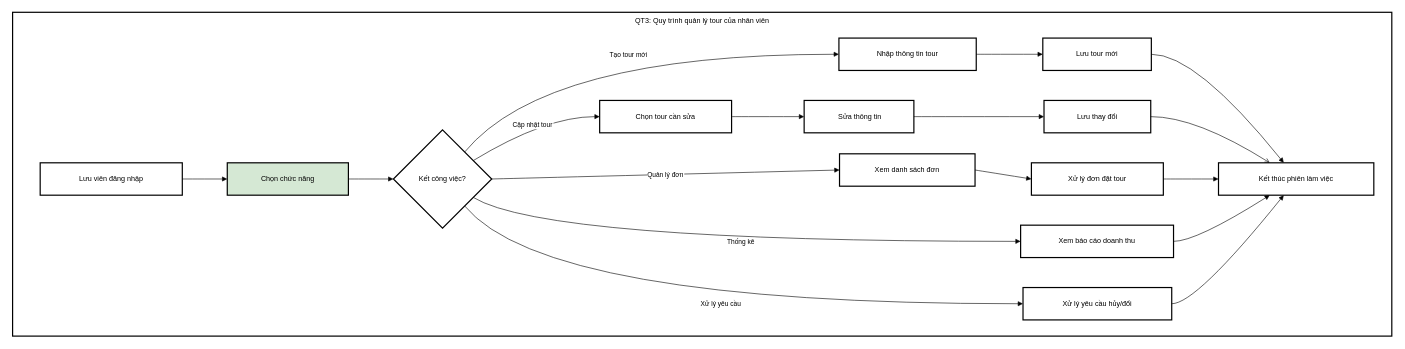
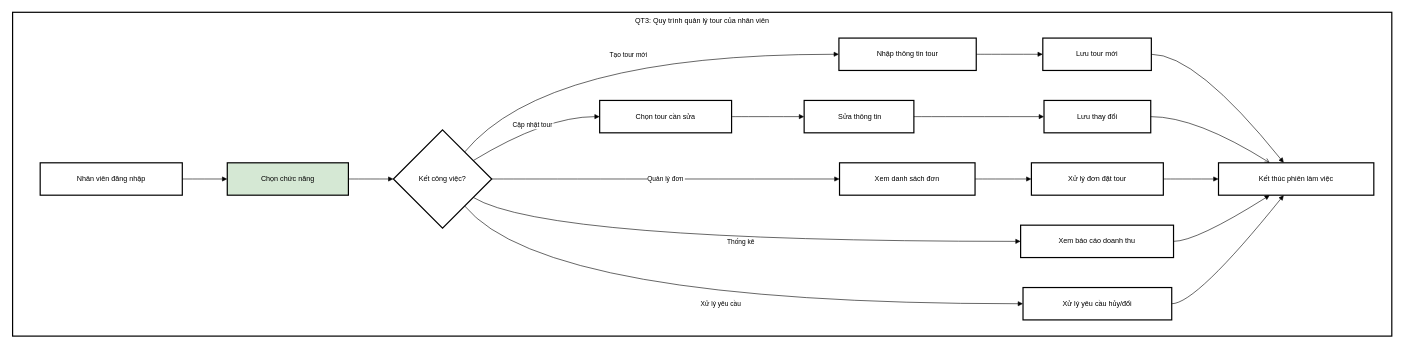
node "Xem danh sách đơn": moved (908, 170) -> (908, 179)
node "Lưu viên đăng nhập": label "Lưu viên đăng nhập" -> "Nhân viên đăng nhập"
